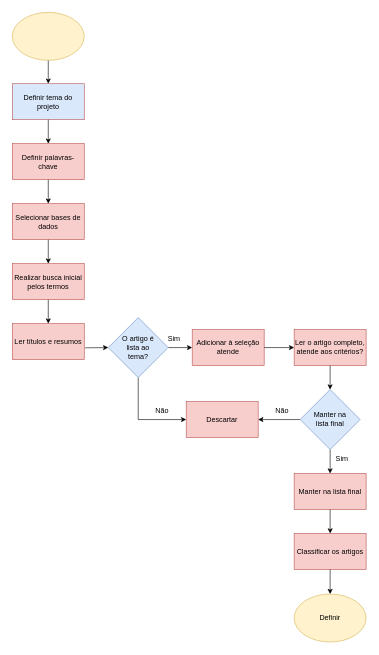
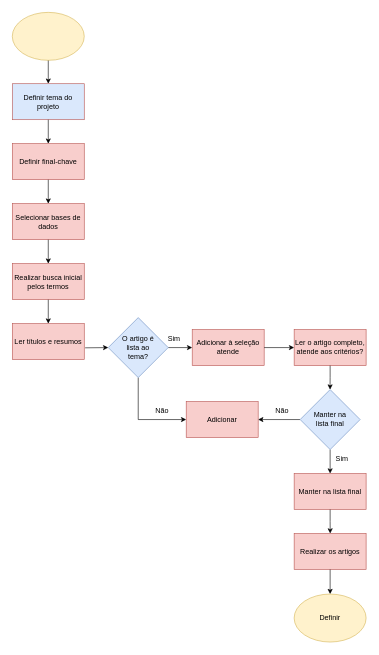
node "Definir palavras-chave": label "Definir palavras-chave" -> "Definir final-chave"
node "Descartar": label "Descartar" -> "Adicionar"
node "Classificar os artigos": label "Classificar os artigos" -> "Realizar os artigos"
